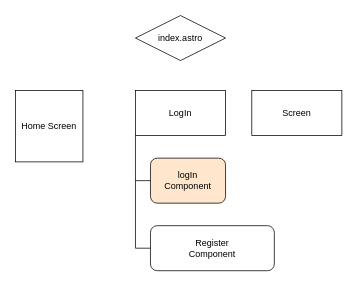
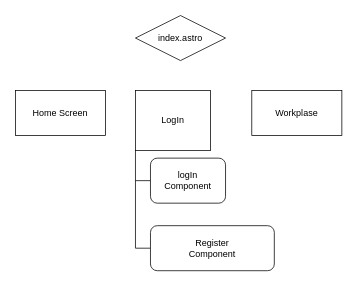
node "LogIn": size 90x45 -> 75x60
node "Screen": label "Screen" -> "Workplase"
node "Home Screen": size 68x71 -> 90x45
node "logIn Component": fillcolor #ffe6cc -> #ffffff
